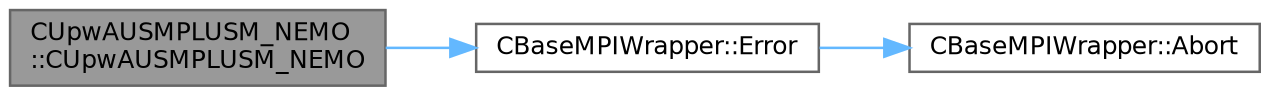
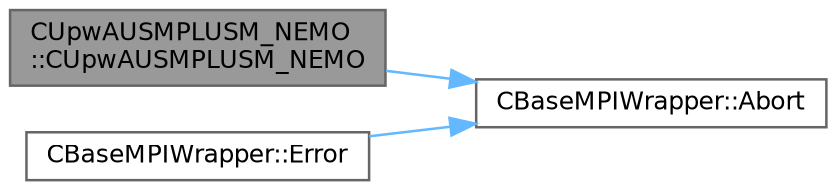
edge "CUpwAUSMPLUSM_NEMO ::CUpwAUSMPLUSM_NEMO" -> "CBaseMPIWrapper::Error": now "CUpwAUSMPLUSM_NEMO ::CUpwAUSMPLUSM_NEMO" -> "CBaseMPIWrapper::Abort"
